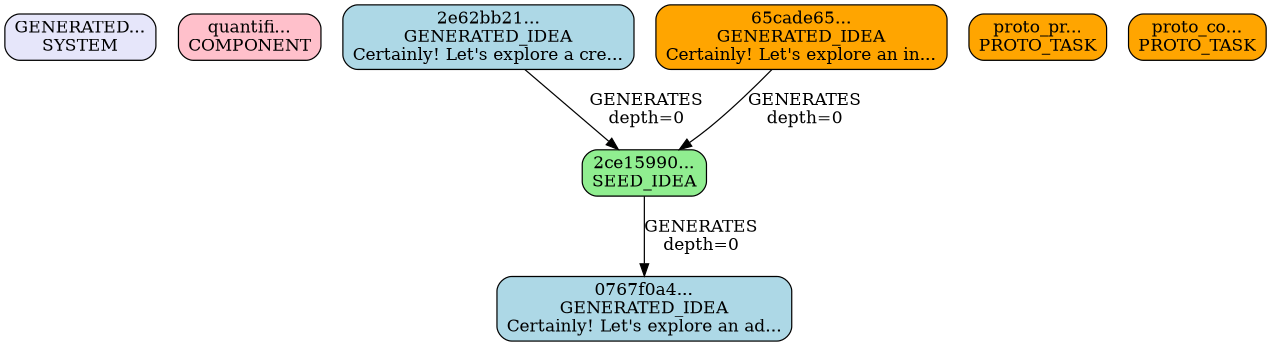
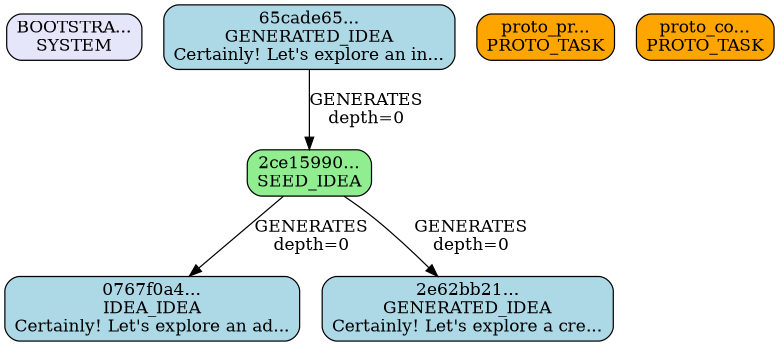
node "GENERATED... SYSTEM": label "GENERATED... SYSTEM" -> "BOOTSTRA... SYSTEM"
node "quantifi... COMPONENT": removed
node "65cade65... GENERATED_IDEA Certainly! Let's explore an in...": fillcolor orange -> lightblue
edge "2e62bb21... GENERATED_IDEA Certainly! Let's explore a cre..." -> "2ce15990... SEED_IDEA": reversed
node "0767f0a4... GENERATED_IDEA Certainly! Let's explore an ad...": label "0767f0a4... GENERATED_IDEA Certainly! Let's explore an ad..." -> "0767f0a4... IDEA_IDEA Certainly! Let's explore an ad..."
